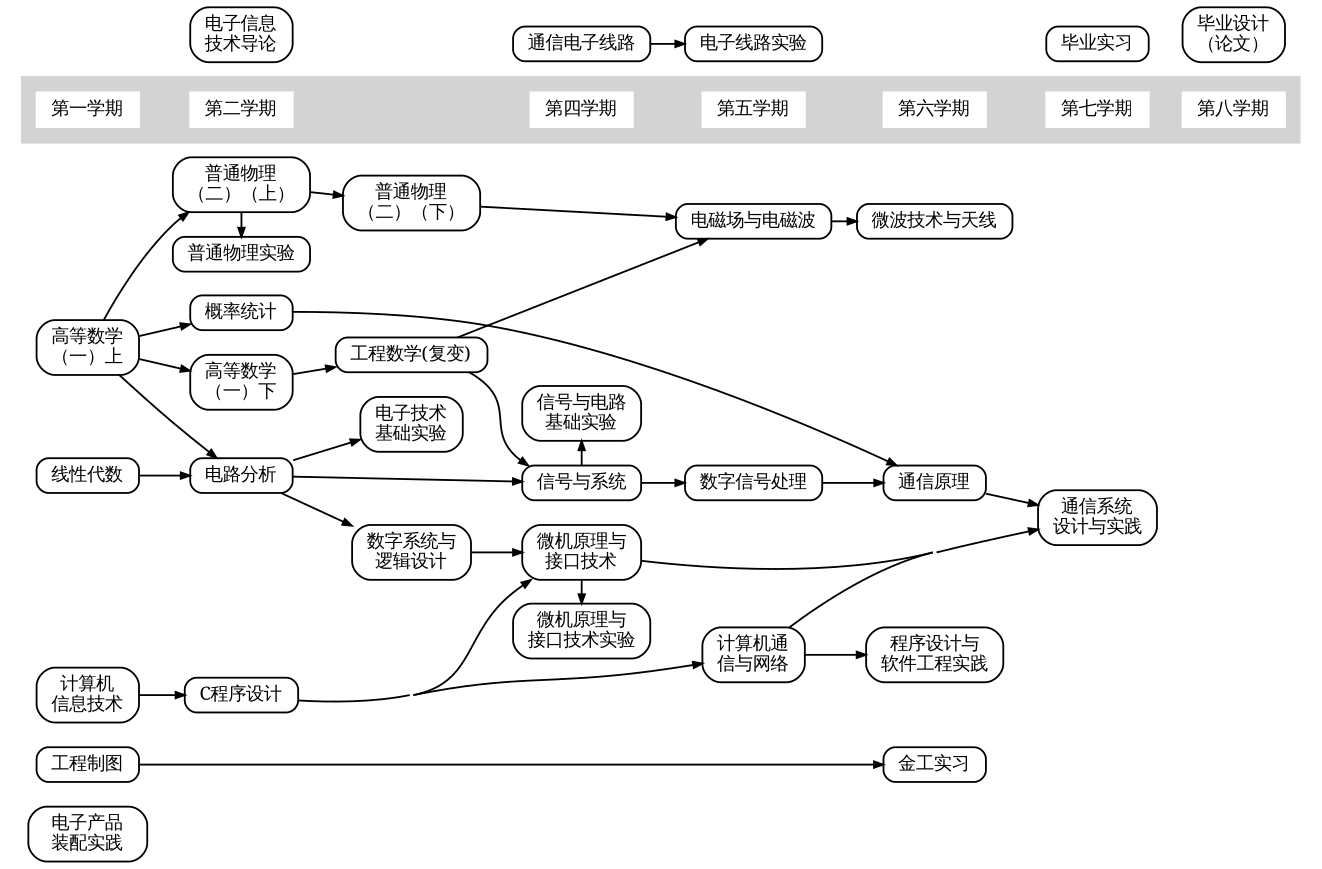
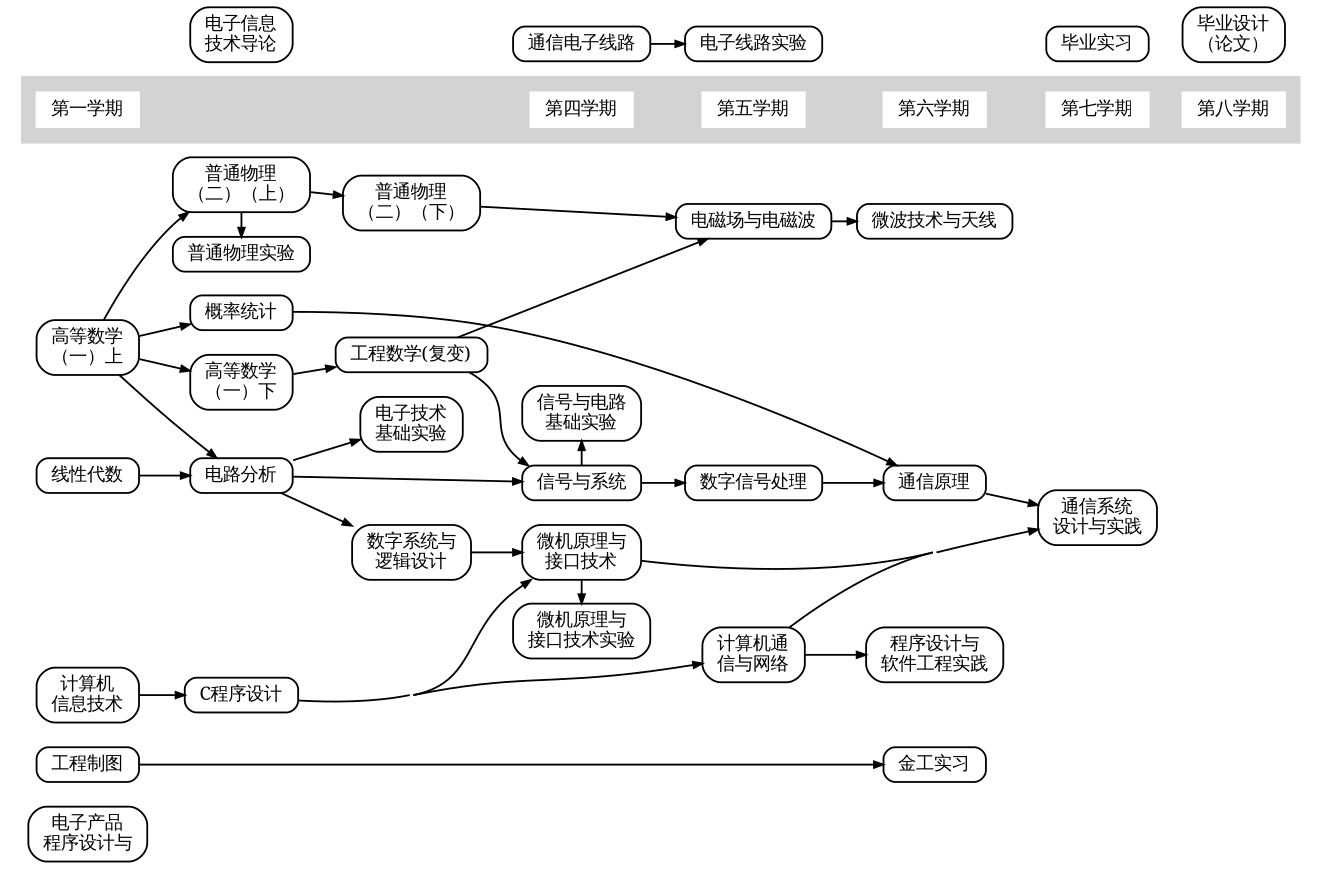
node "第二学期": removed
node "电子产品 装配实践": label "电子产品 装配实践" -> "电子产品 程序设计与"
